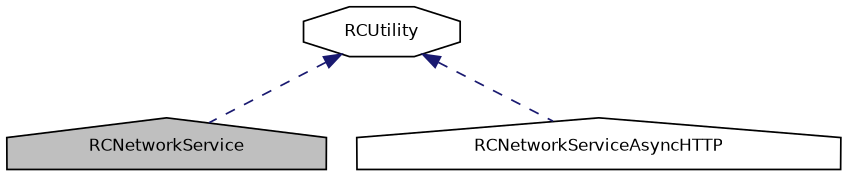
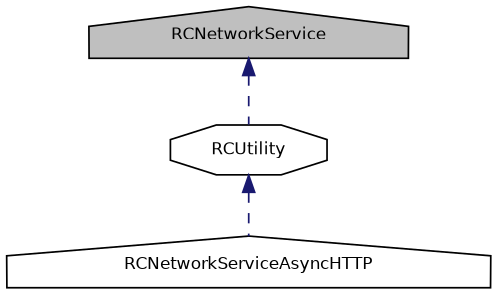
edge "RCNetworkService" -> "RCUtility": reversed
